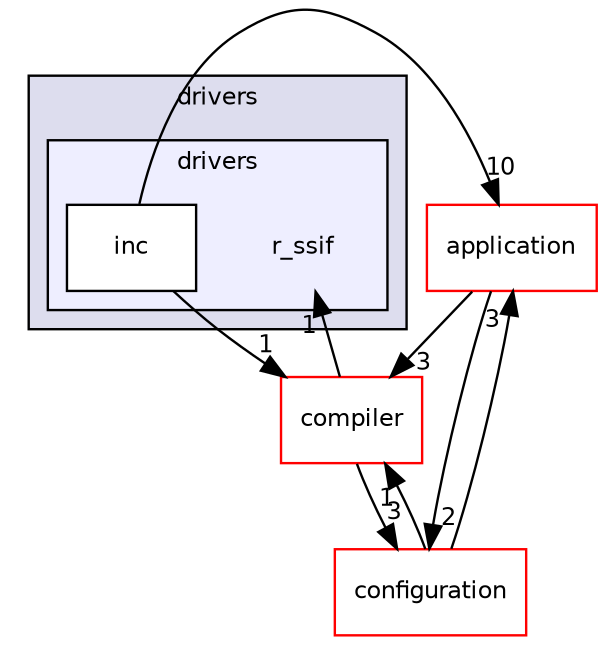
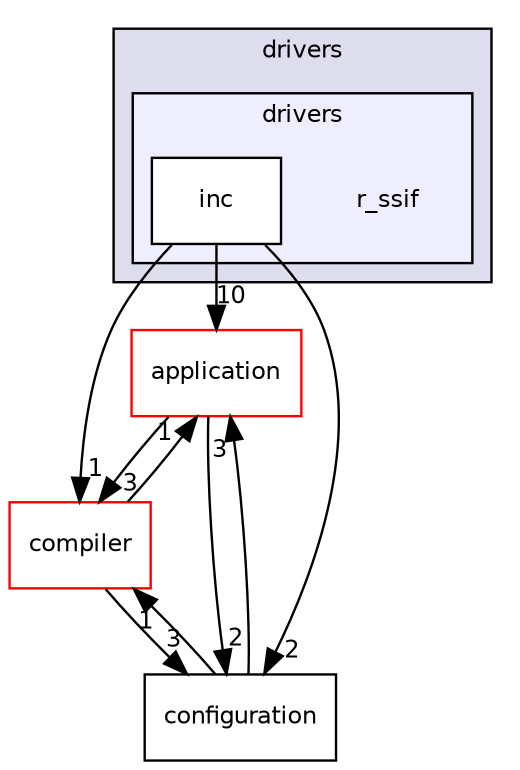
edge "compiler" -> "r_ssif": now "compiler" -> "application"
edge "inc" -> "configuration": added
node "configuration": color red -> black
